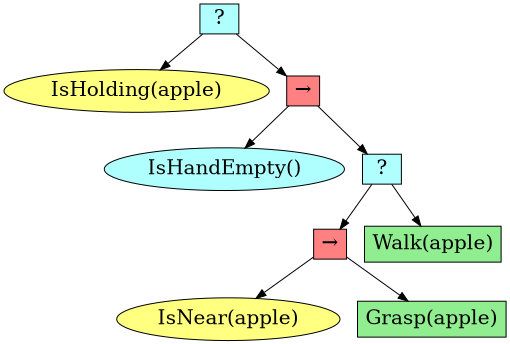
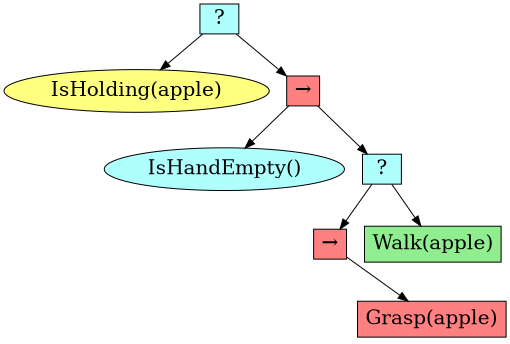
node "IsNear(apple)": removed
node "Grasp(apple)": fillcolor lightgreen -> #ff8080
